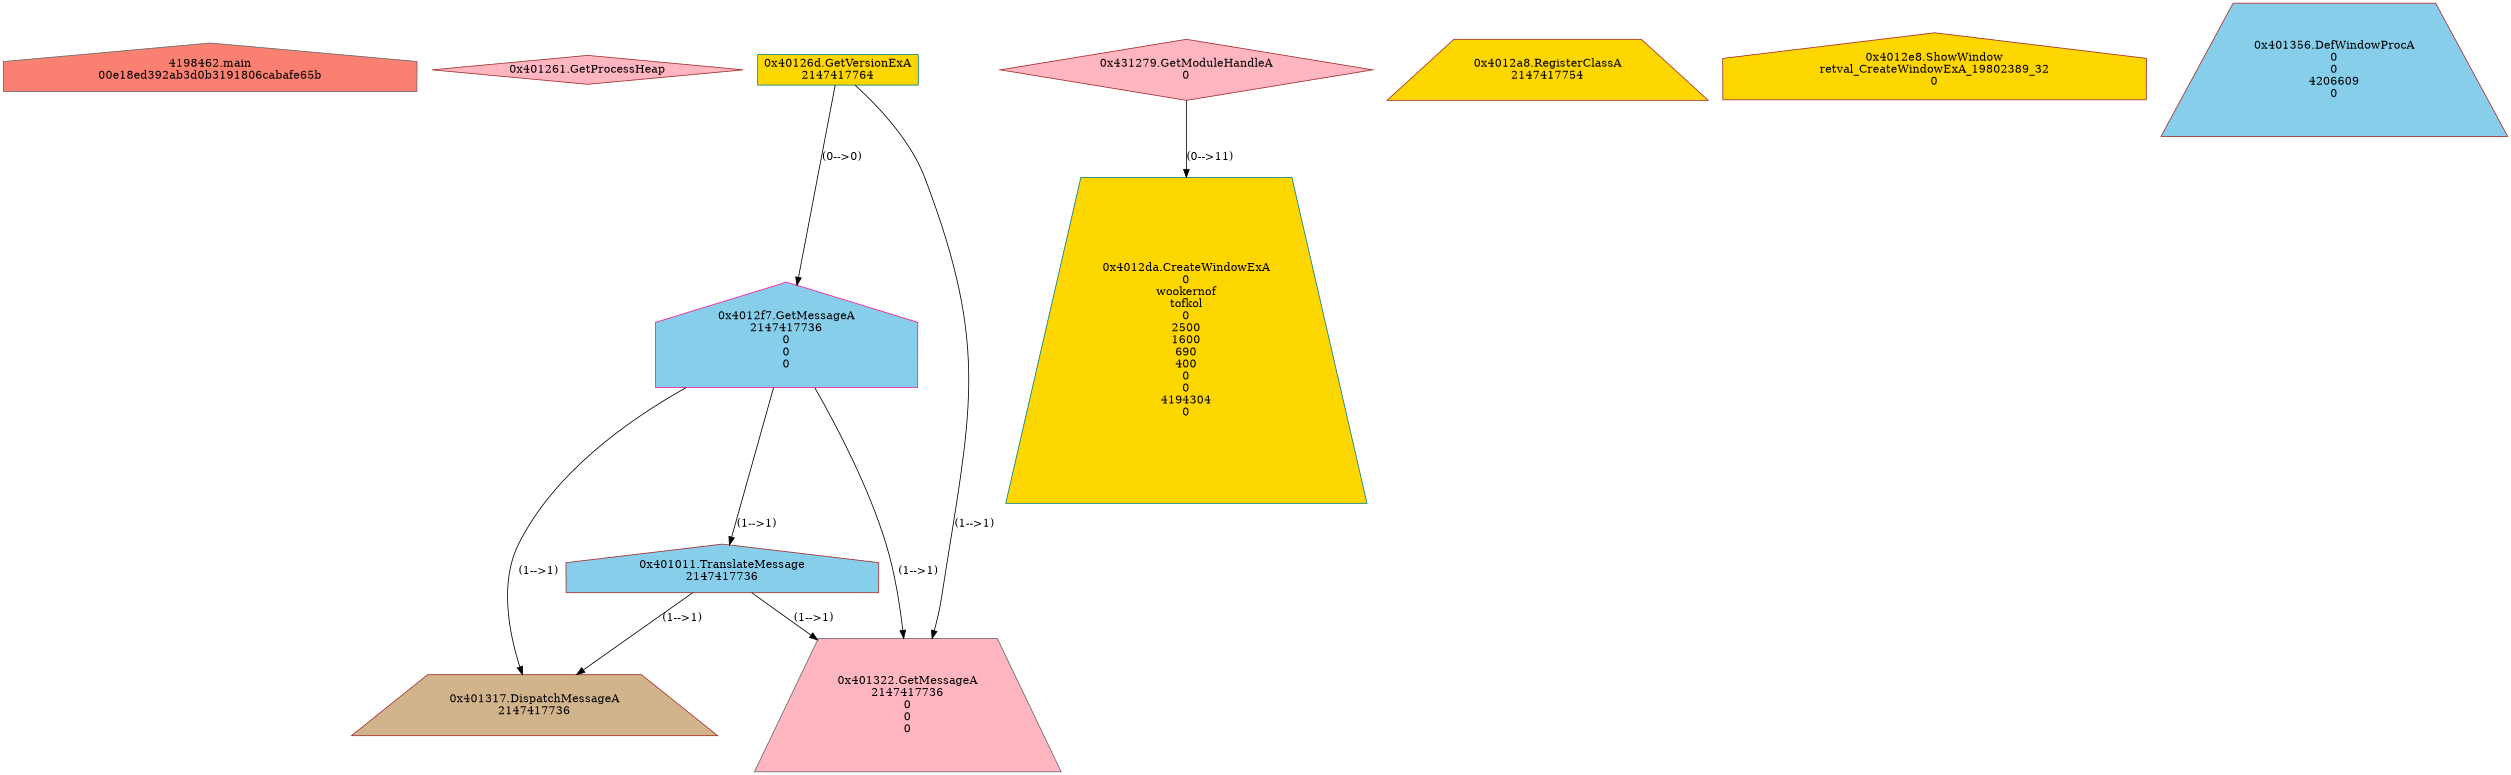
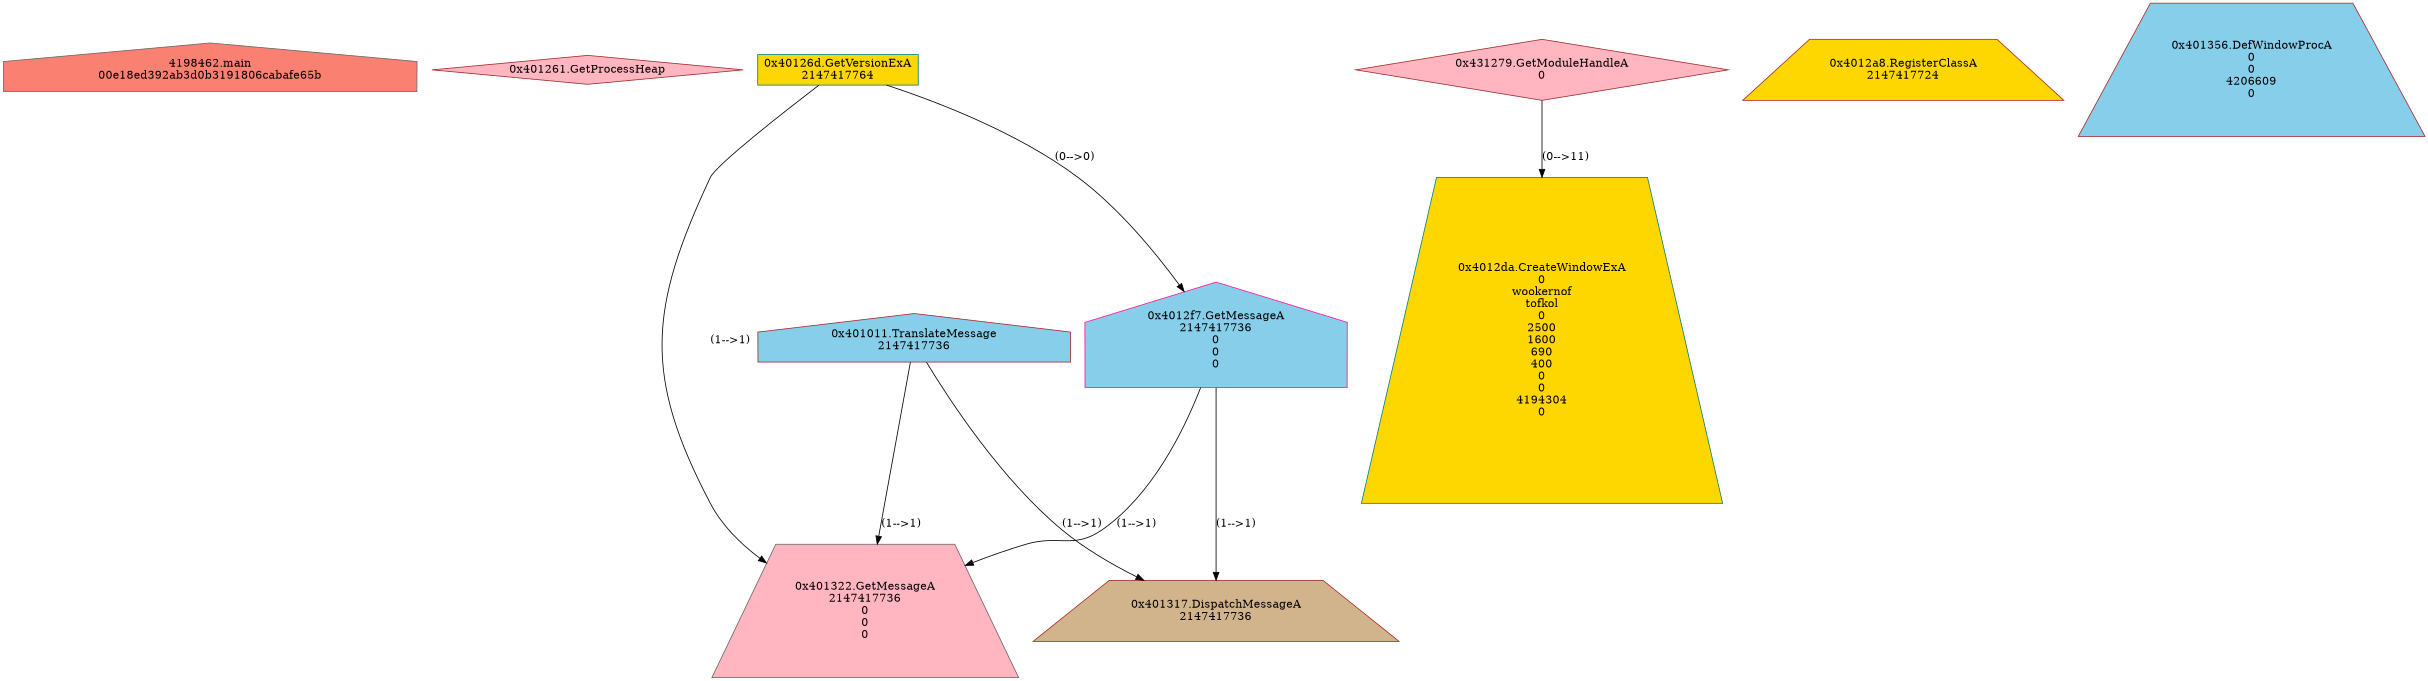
node "0x4012a8.RegisterClassA 2147417754": label "0x4012a8.RegisterClassA 2147417754" -> "0x4012a8.RegisterClassA 2147417724"
node "0x4012e8.ShowWindow retval_CreateWindowExA_19802389_32 0": removed
edge "0x4012f7.GetMessageA 2147417736 0 0 0" -> "0x401011.TranslateMessage 2147417736": removed, label "(1-->1)"
